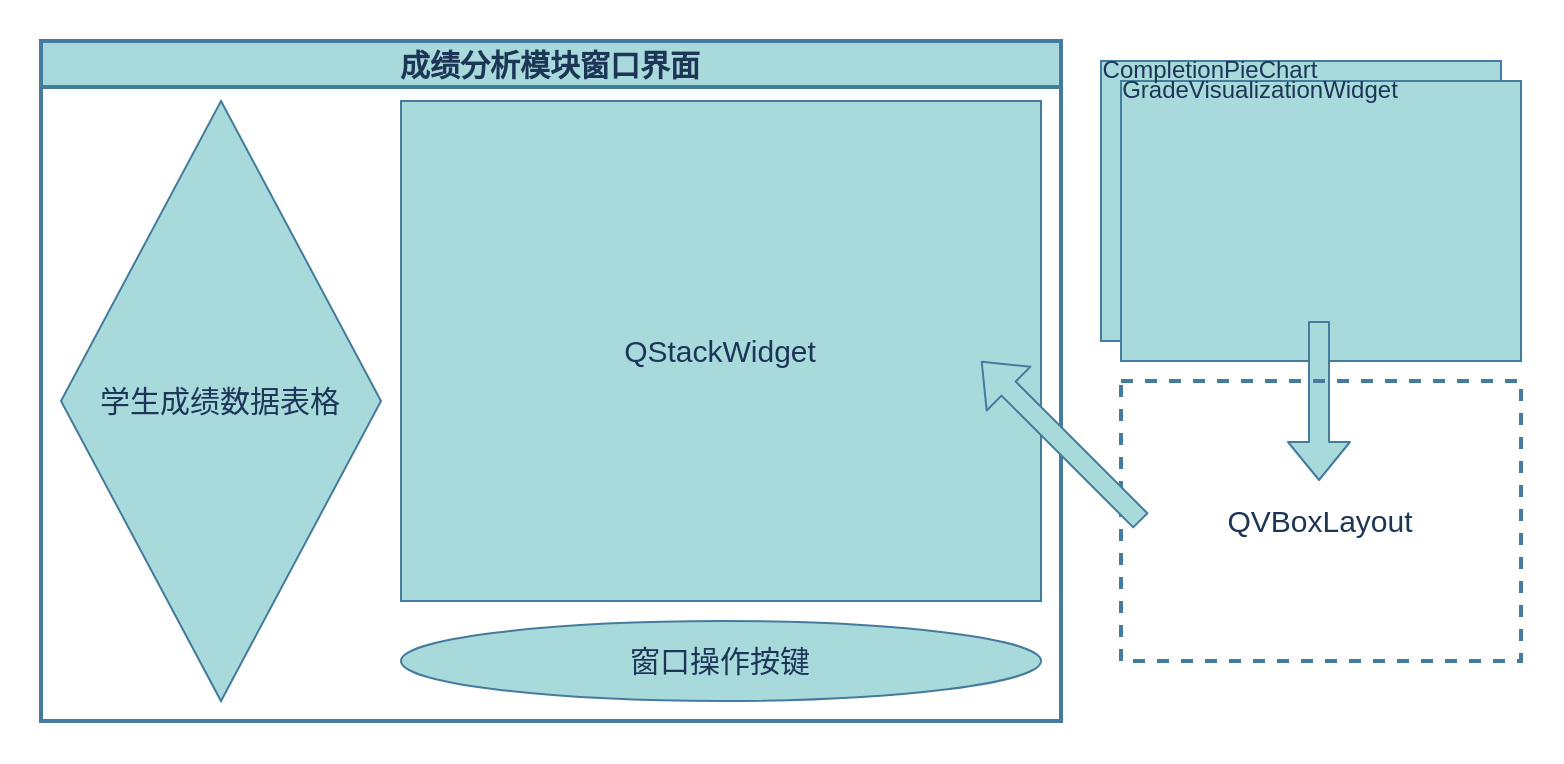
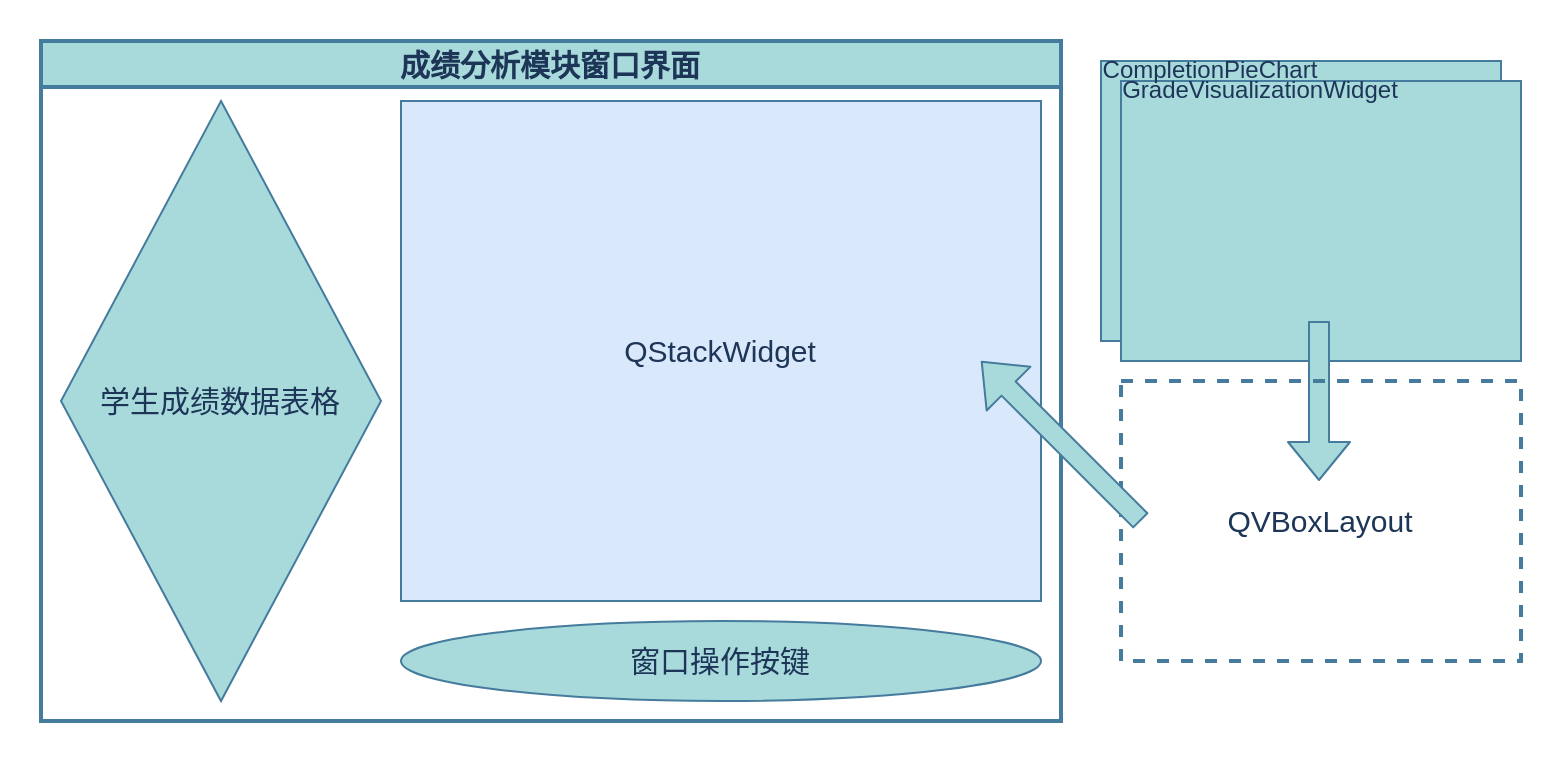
node "QStackWidget": fillcolor #a8dadc -> #dae8fc
